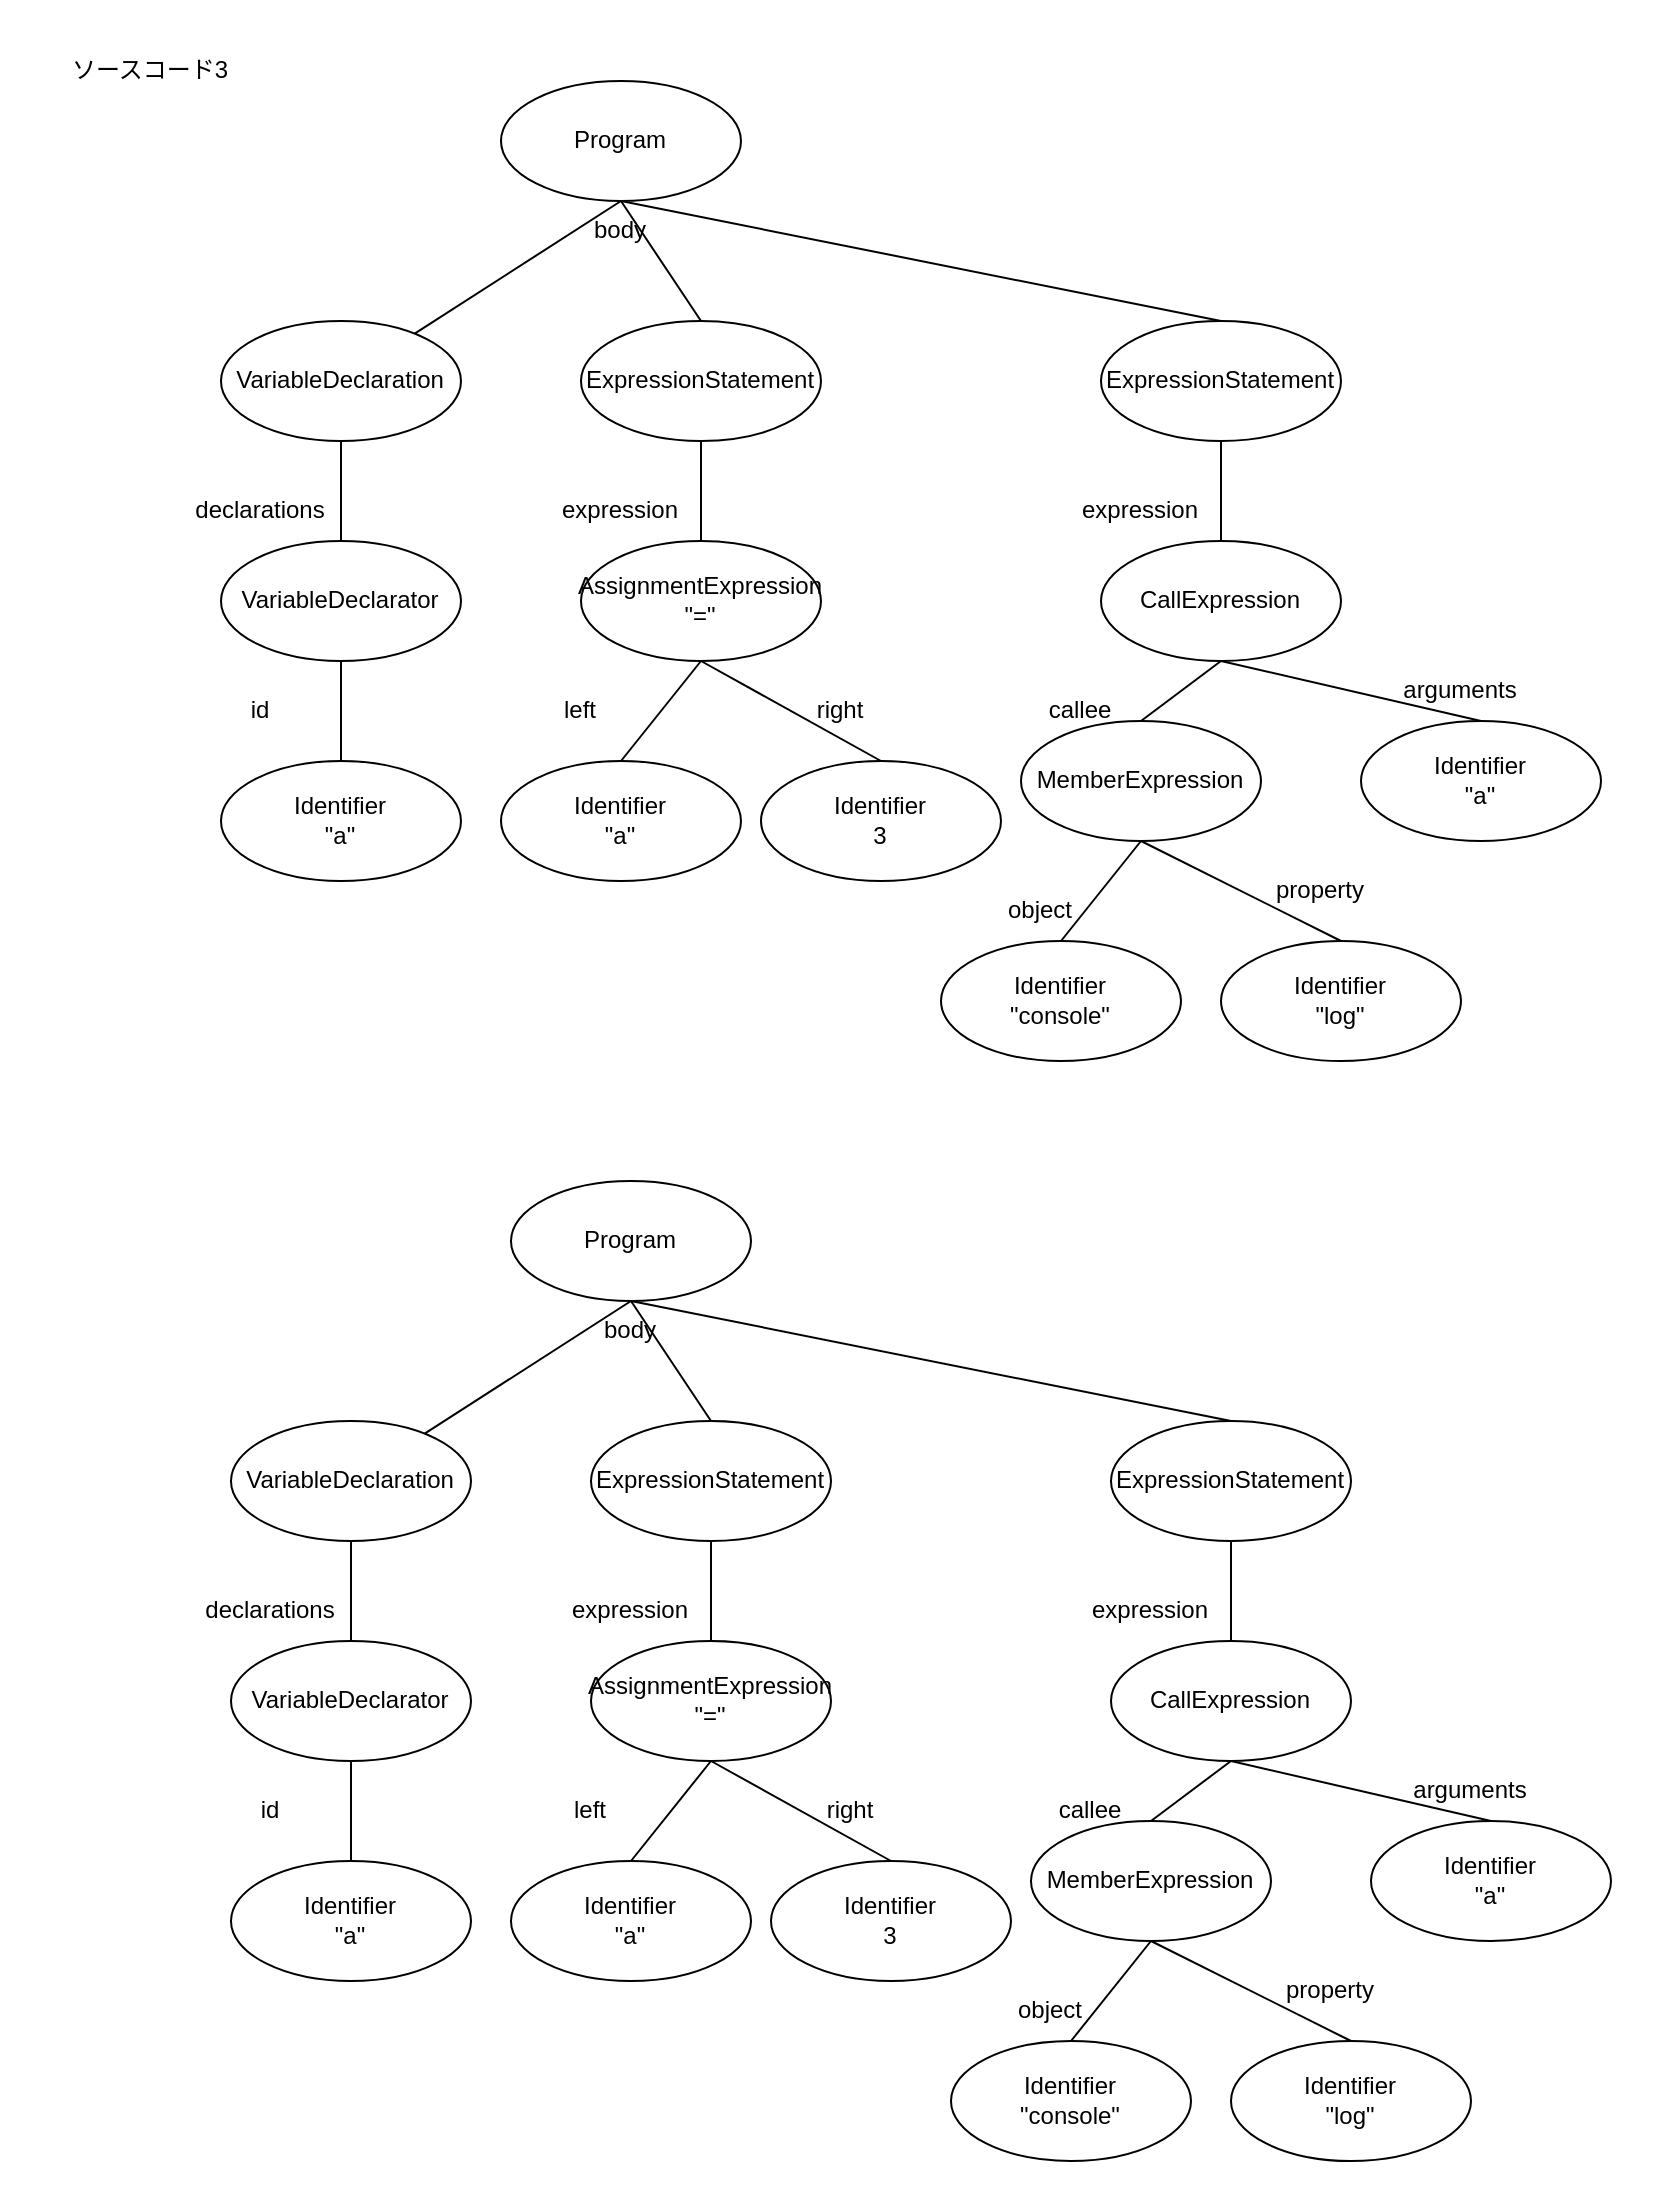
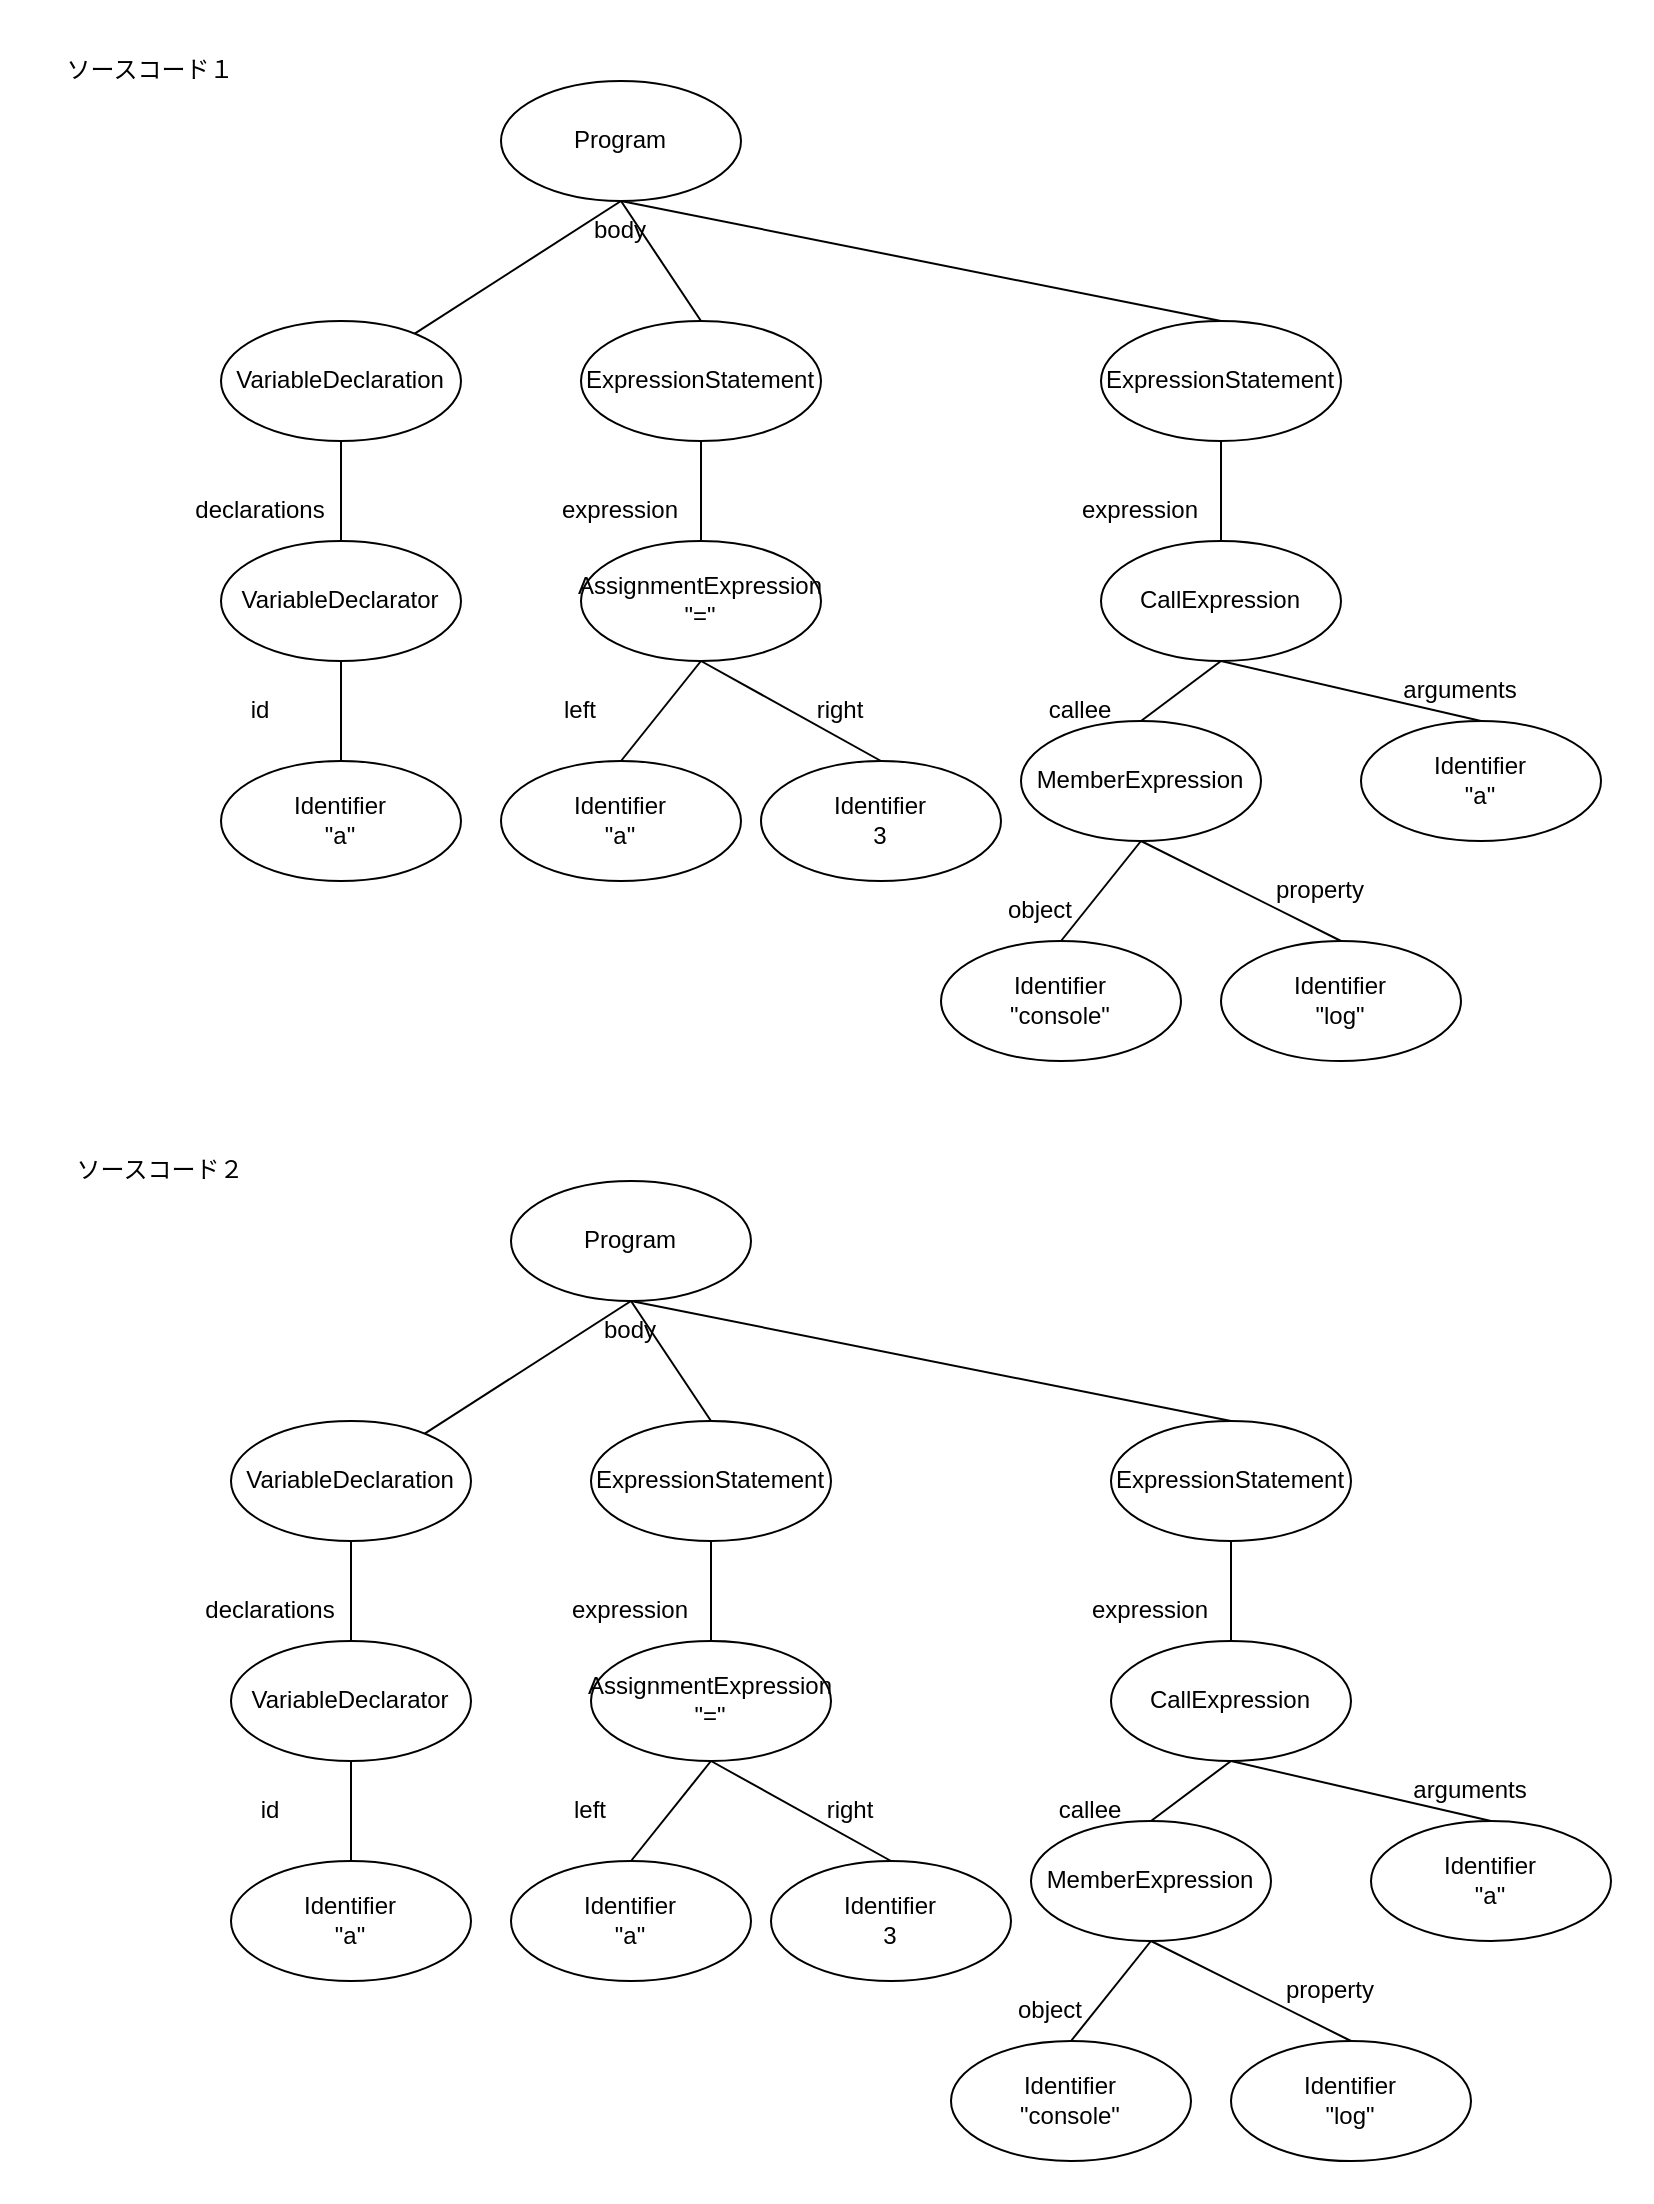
node "ソースコード3": label "ソースコード3" -> "ソースコード１"
node "ソースコード２": added
